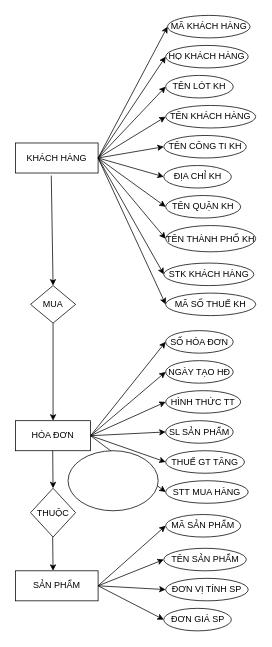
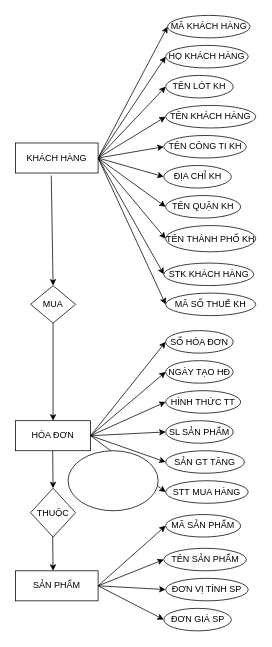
node "THUẾ GT TĂNG": label "THUẾ GT TĂNG" -> "SẢN GT TĂNG"
